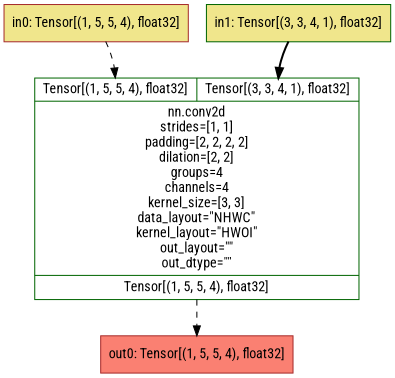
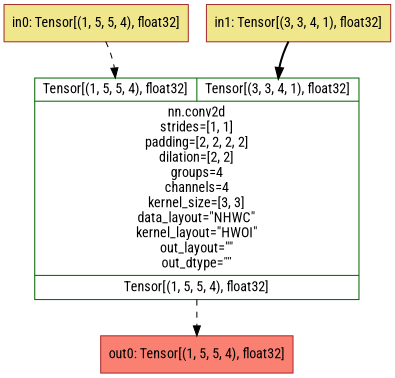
node "in1: Tensor[(3, 3, 4, 1), float32]": color darkgreen -> brown
